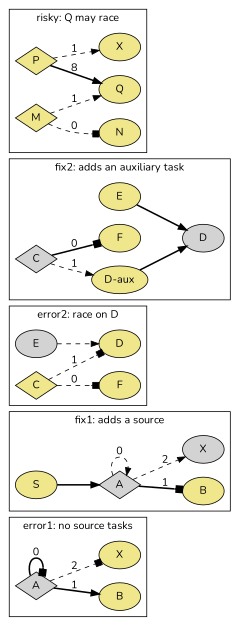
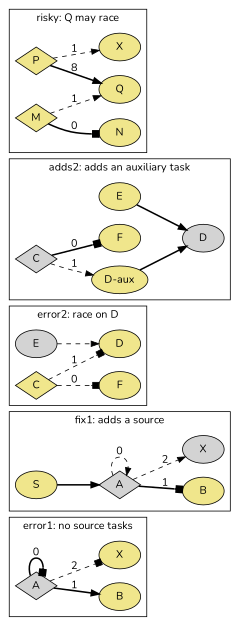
edge "M" -> "N": style dashed -> bold
cluster "fix2: adds an auxiliary task": label "fix2: adds an auxiliary task" -> "adds2: adds an auxiliary task"
